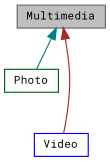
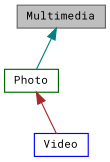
edge "Video" -> "Multimedia": now "Video" -> "Photo"
